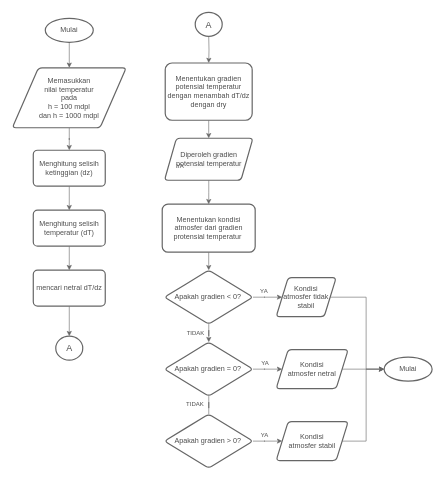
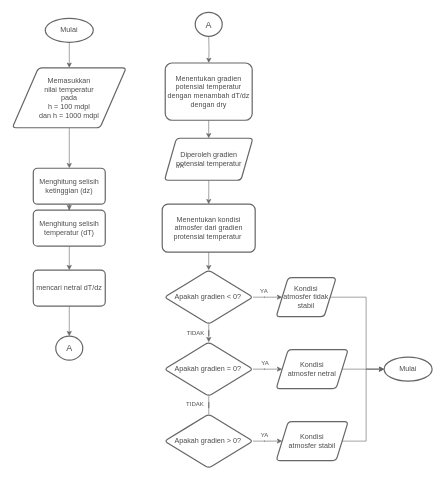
node "Menghitung selisih ketinggian (dz)": moved (69, 168) -> (69, 186)
